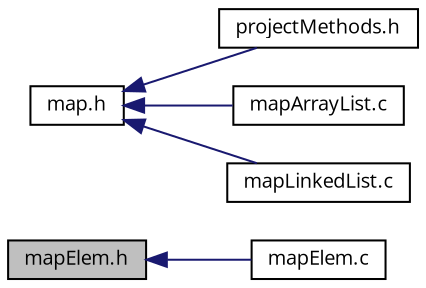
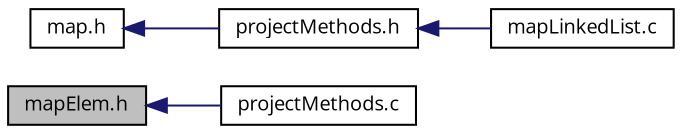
node "mapArrayList.c": removed
edge "mapLinkedList.c" -> "map.h": now "mapLinkedList.c" -> "projectMethods.h"
node "mapElem.c": label "mapElem.c" -> "projectMethods.c"
